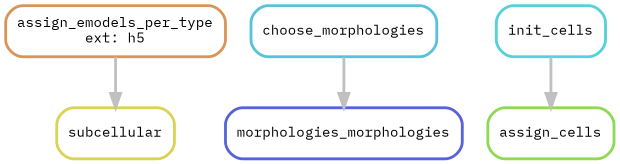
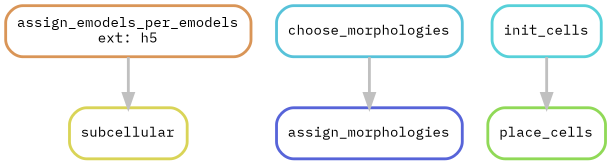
node "assign_emodels_per_type ext: h5": label "assign_emodels_per_type ext: h5" -> "assign_emodels_per_emodels ext: h5"
node "morphologies_morphologies": label "morphologies_morphologies" -> "assign_morphologies"
node "assign_cells": label "assign_cells" -> "place_cells"
